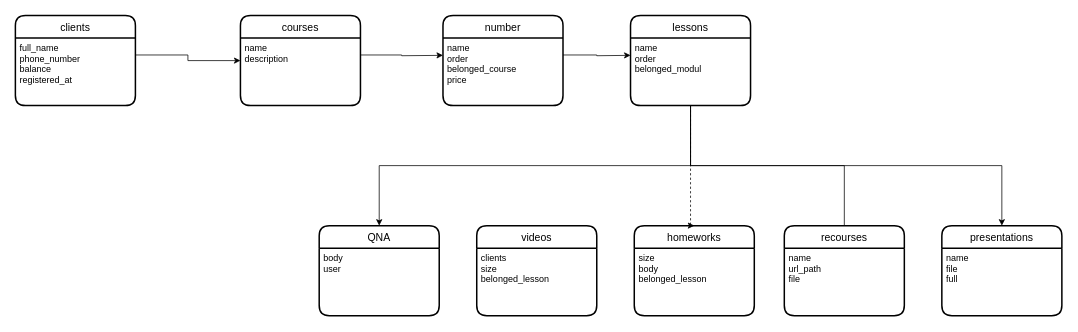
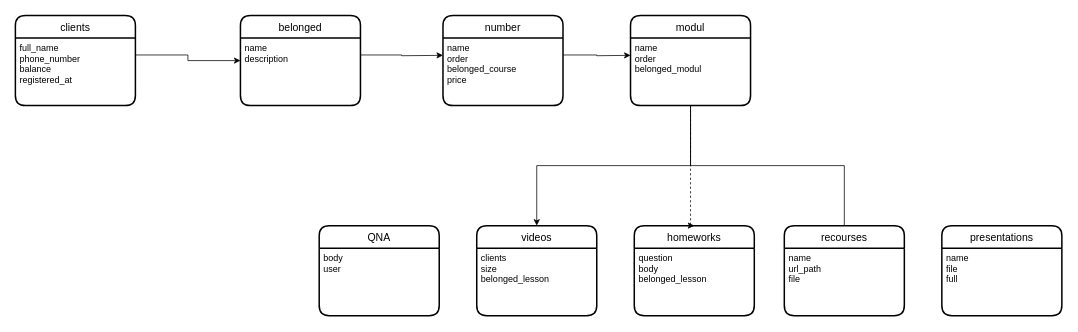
node "courses": label "courses" -> "belonged"
node "lessons": label "lessons" -> "modul"
edge "name order belonged_modul" -> "QNA": removed
edge "name order belonged_modul" -> "presentations": removed
edge "name order belonged_modul" -> "videos": added
node "size body belonged_lesson": label "size body belonged_lesson" -> "question body belonged_lesson"
